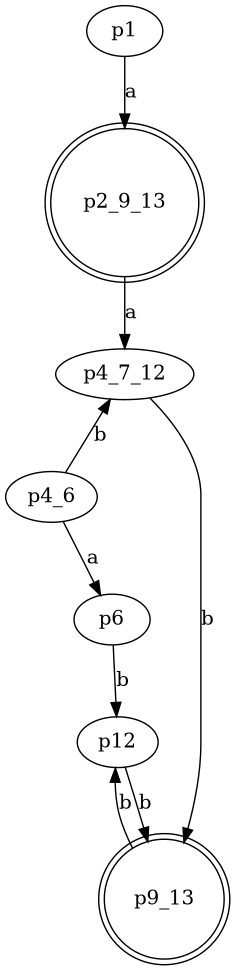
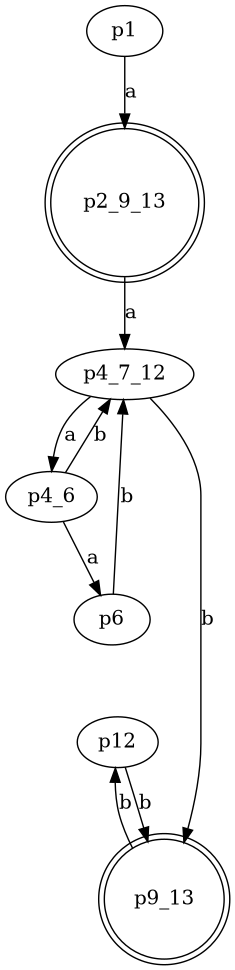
edge "p4_7_12" -> "p4_6": added, label "a"
edge "p6" -> "p12": now "p6" -> "p4_7_12"
